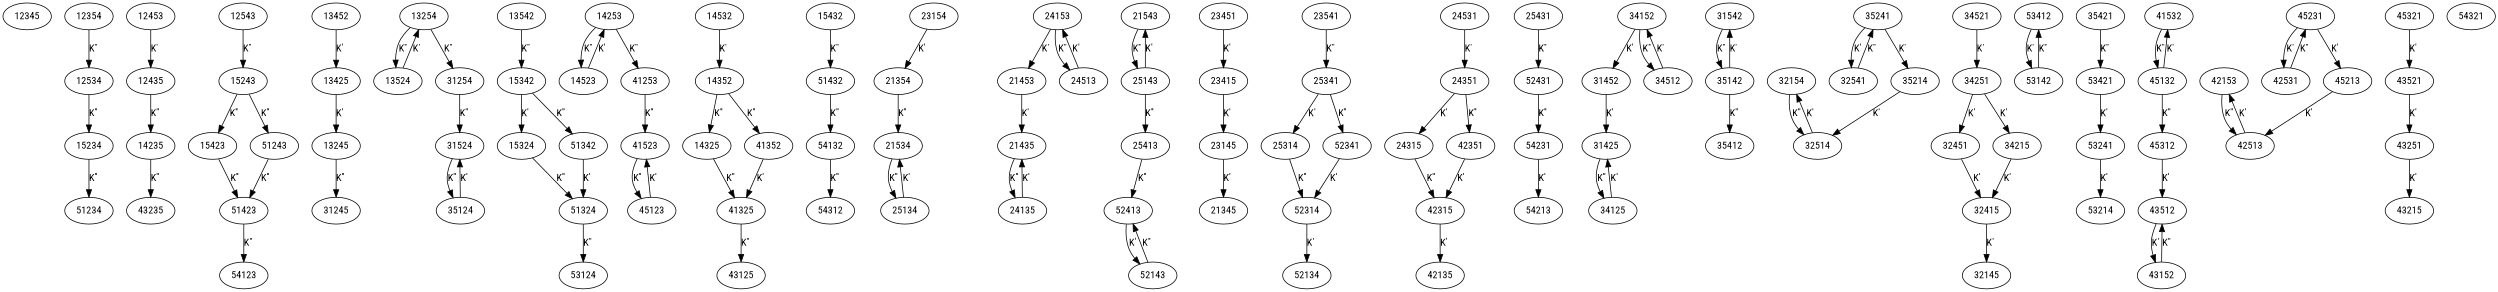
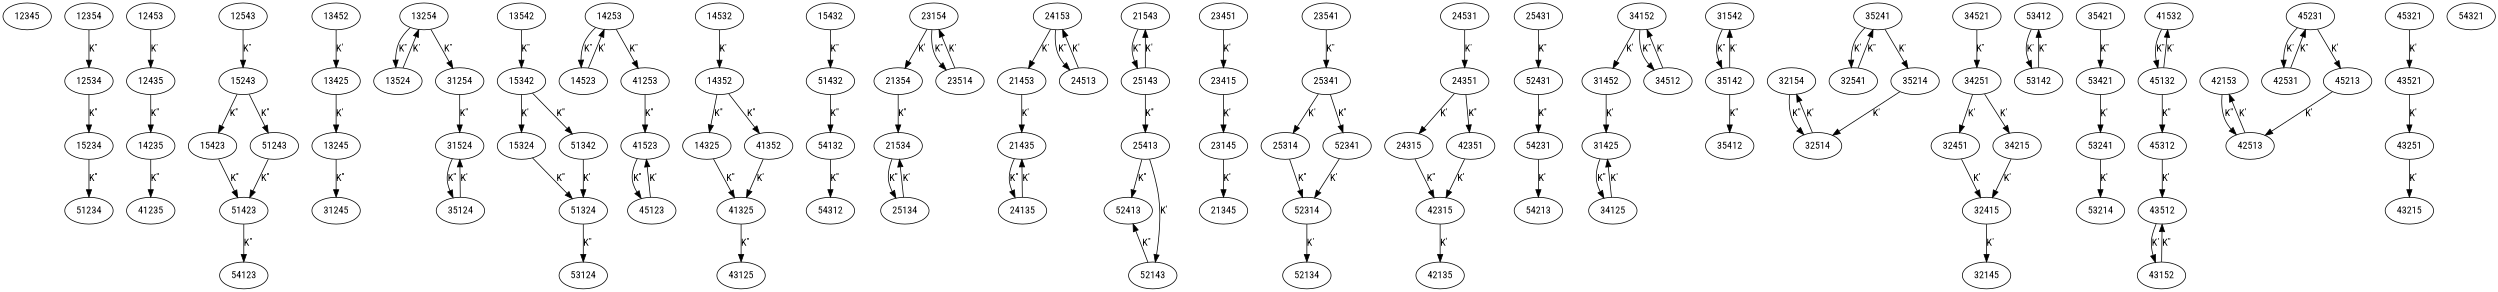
edge "34521" -> "34251": label "K'" -> "K''"
node "23514": added
node "43235": label "43235" -> "41235"
edge "52413" -> "52143": now "25413" -> "52143"
